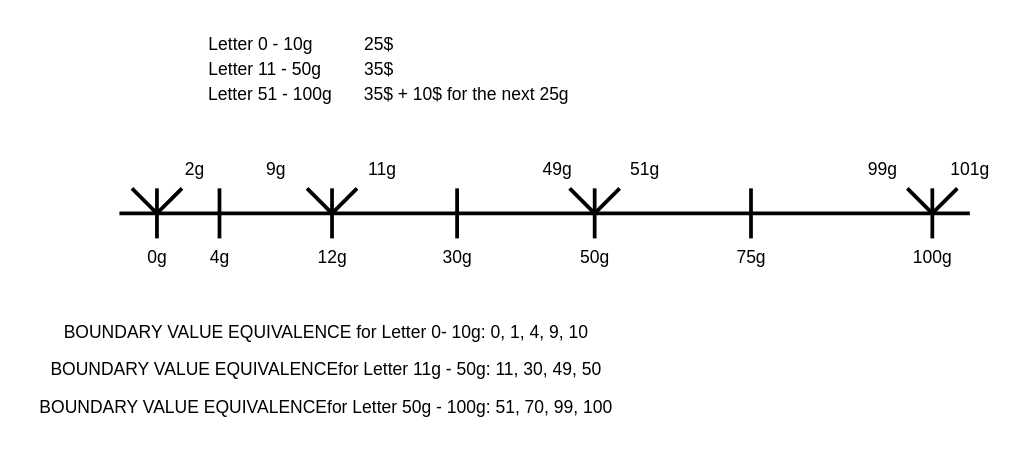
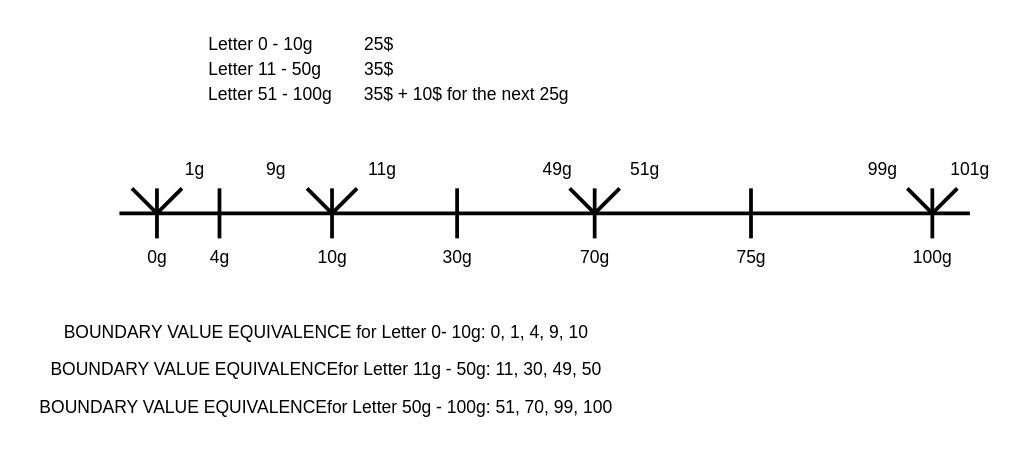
node "2g": label "2g" -> "1g"
node "12g": label "12g" -> "10g"
node "50g": label "50g" -> "70g"
